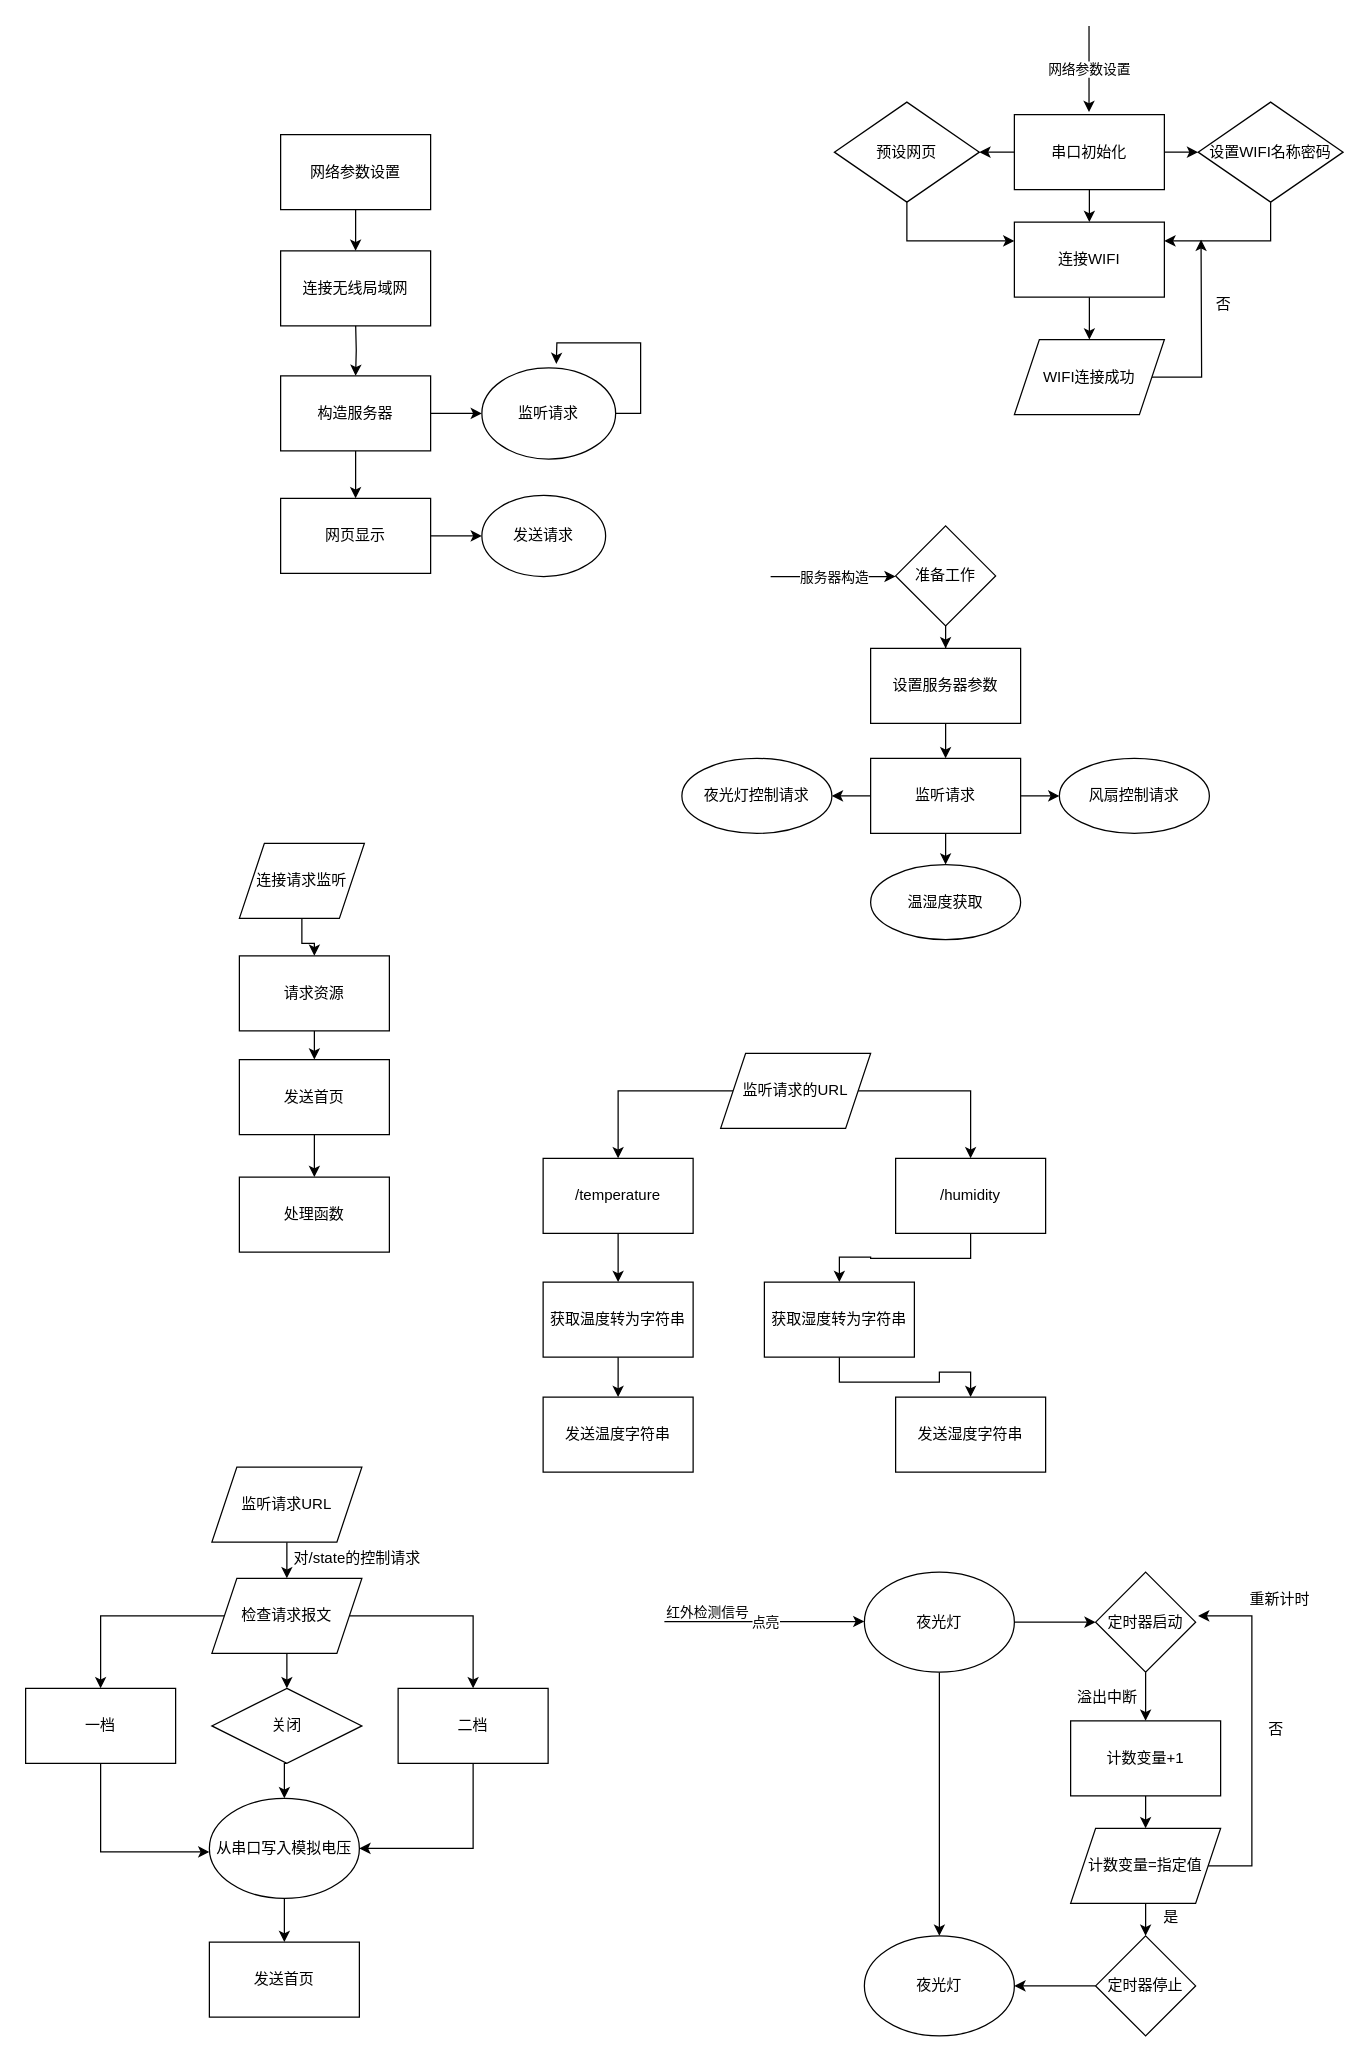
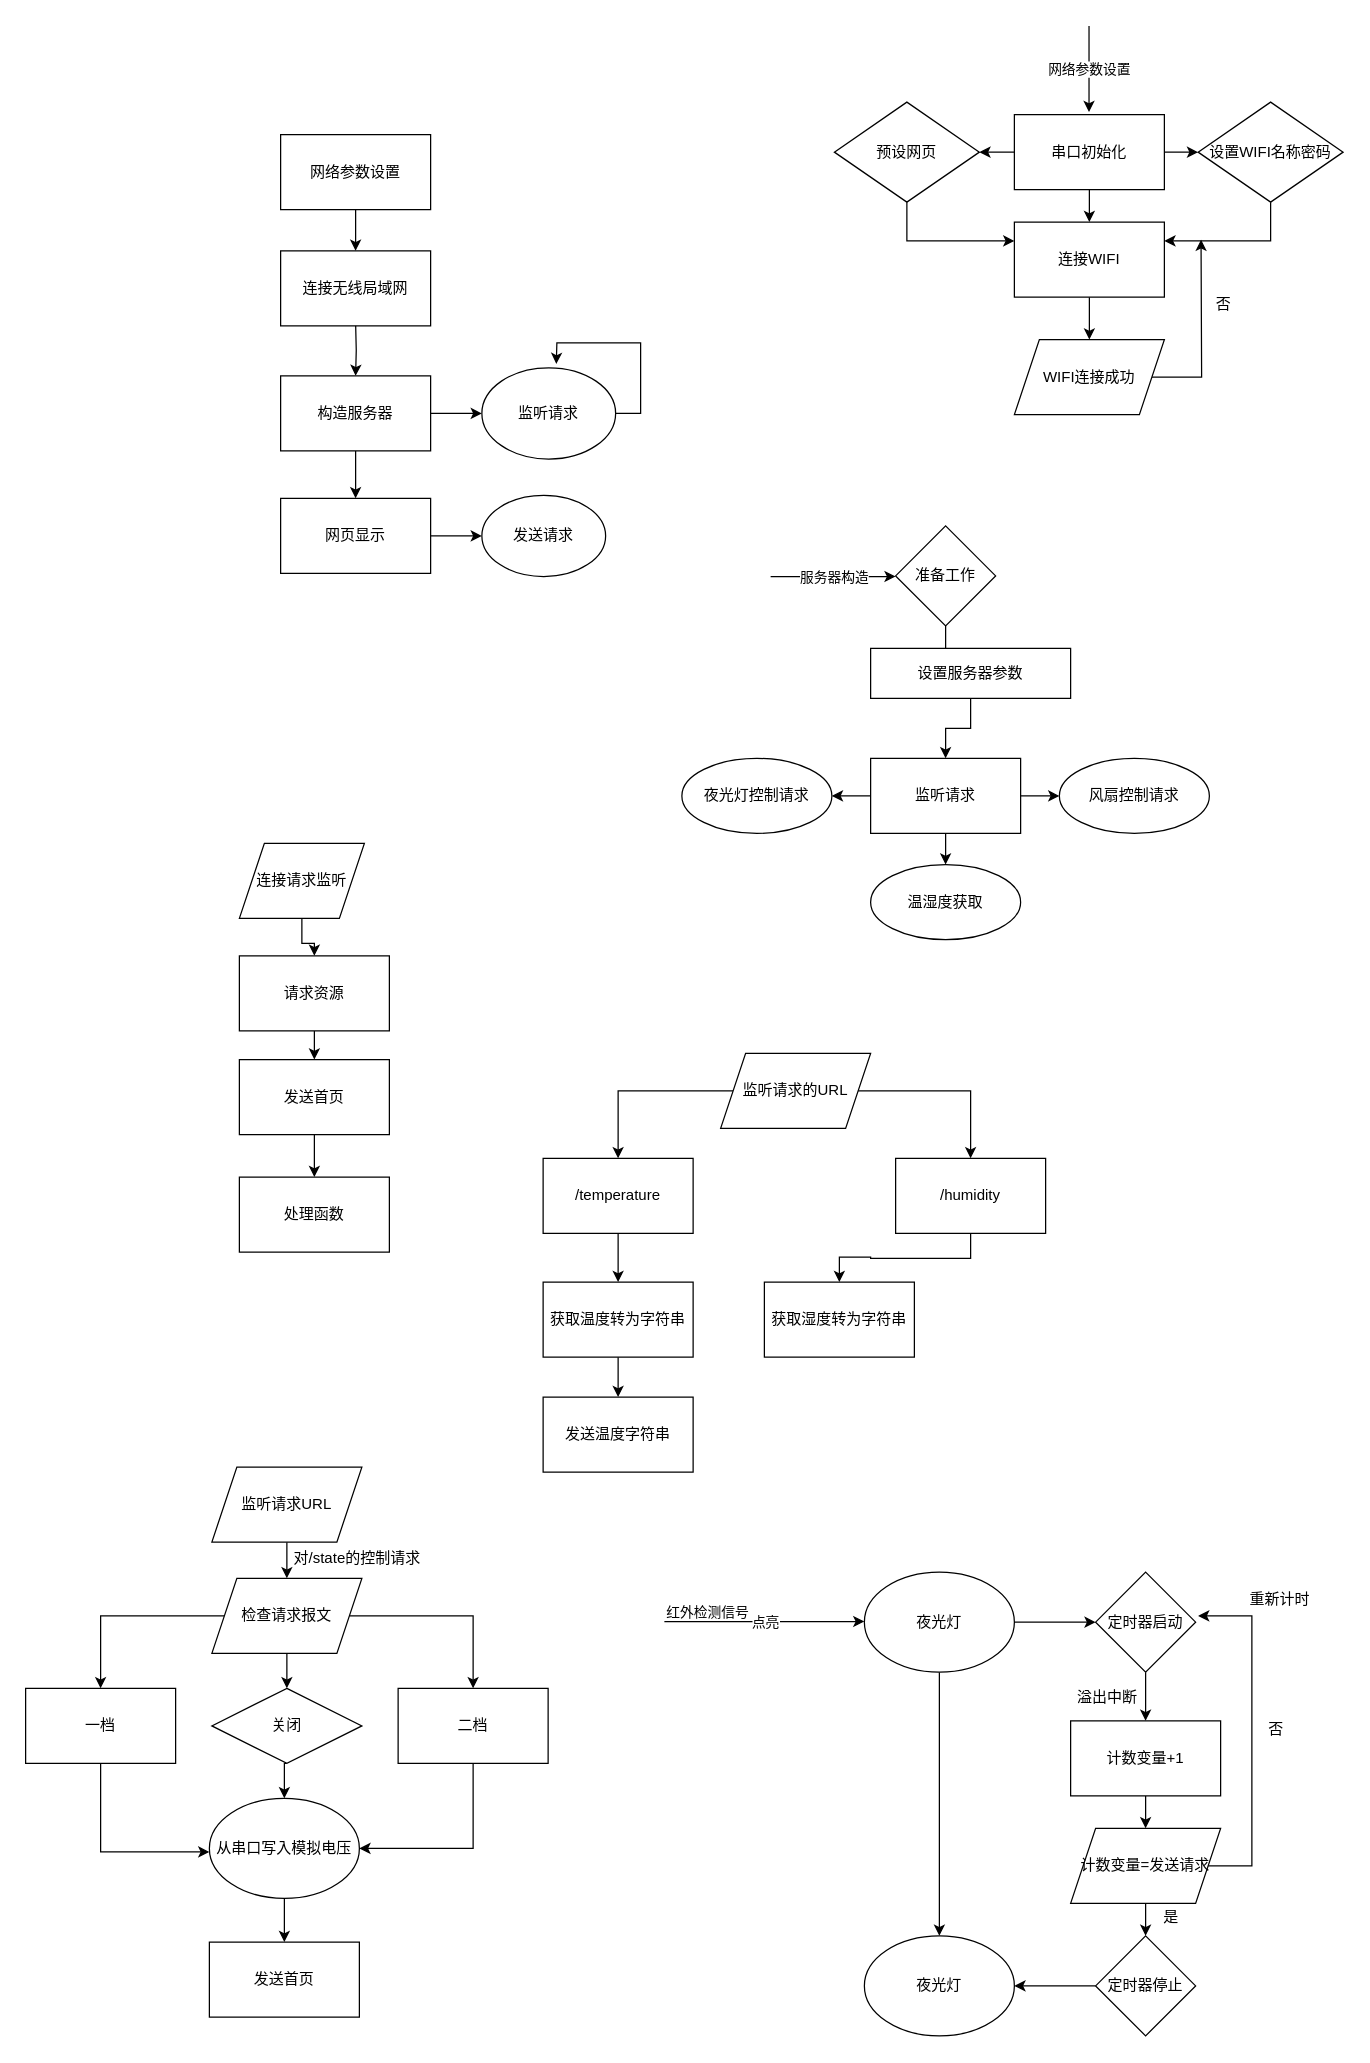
node "设置服务器参数": size 150x75 -> 200x50
edge "获取湿度转为字符串" -> "发送湿度字符串": removed
node "发送湿度字符串": removed
node "计数变量=指定值": label "计数变量=指定值" -> "计数变量=发送请求"
